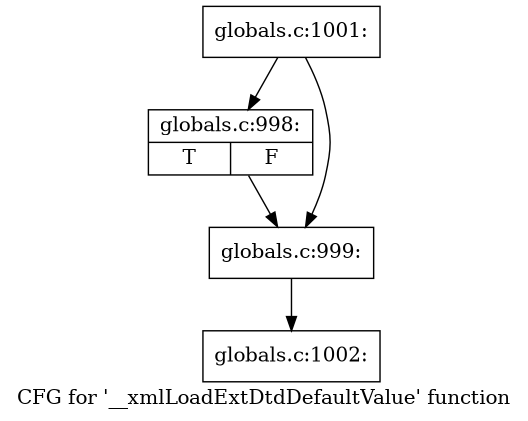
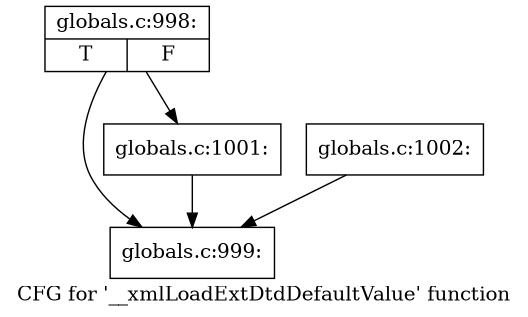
edge "globals.c:1001:" -> "globals.c:998:": reversed
edge "globals.c:999:" -> "globals.c:1002:": reversed
